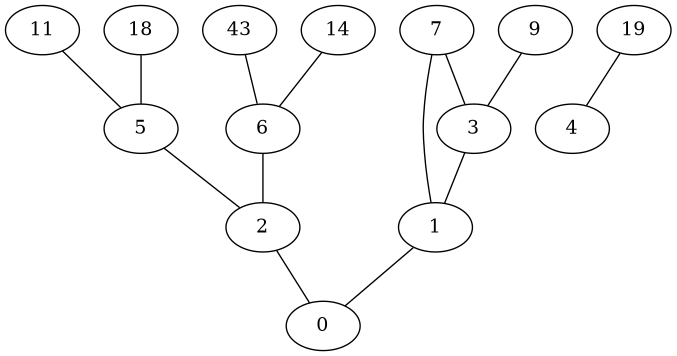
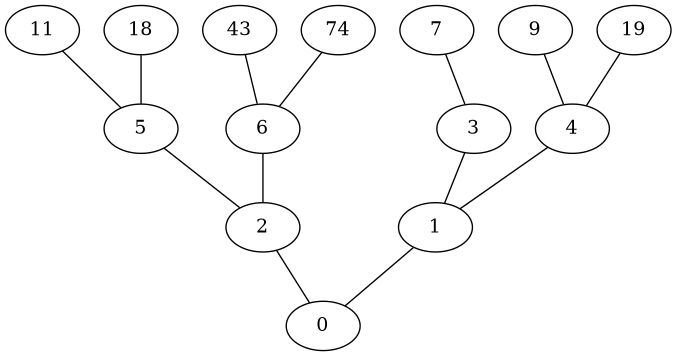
node "14": label "14" -> "74"
edge "9" -- "3": now "9" -- "4"
edge "7" -- "1": now "4" -- "1"
